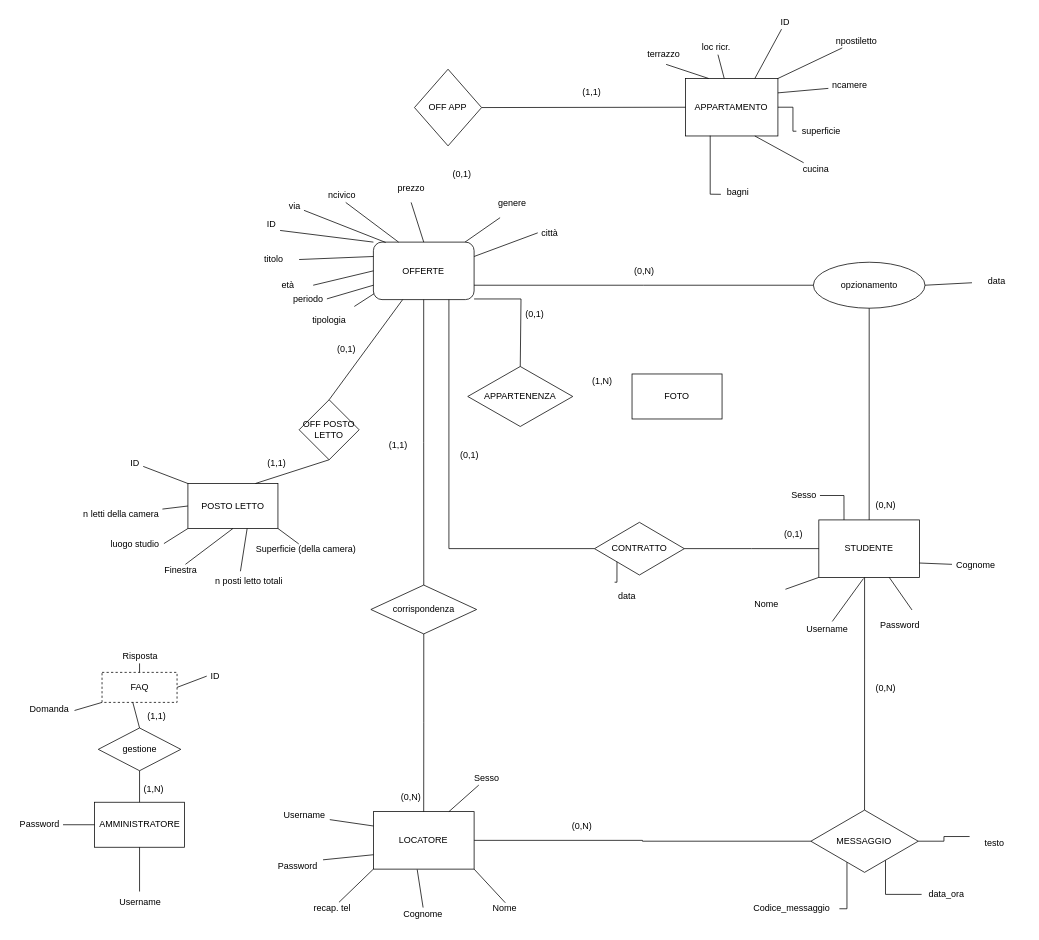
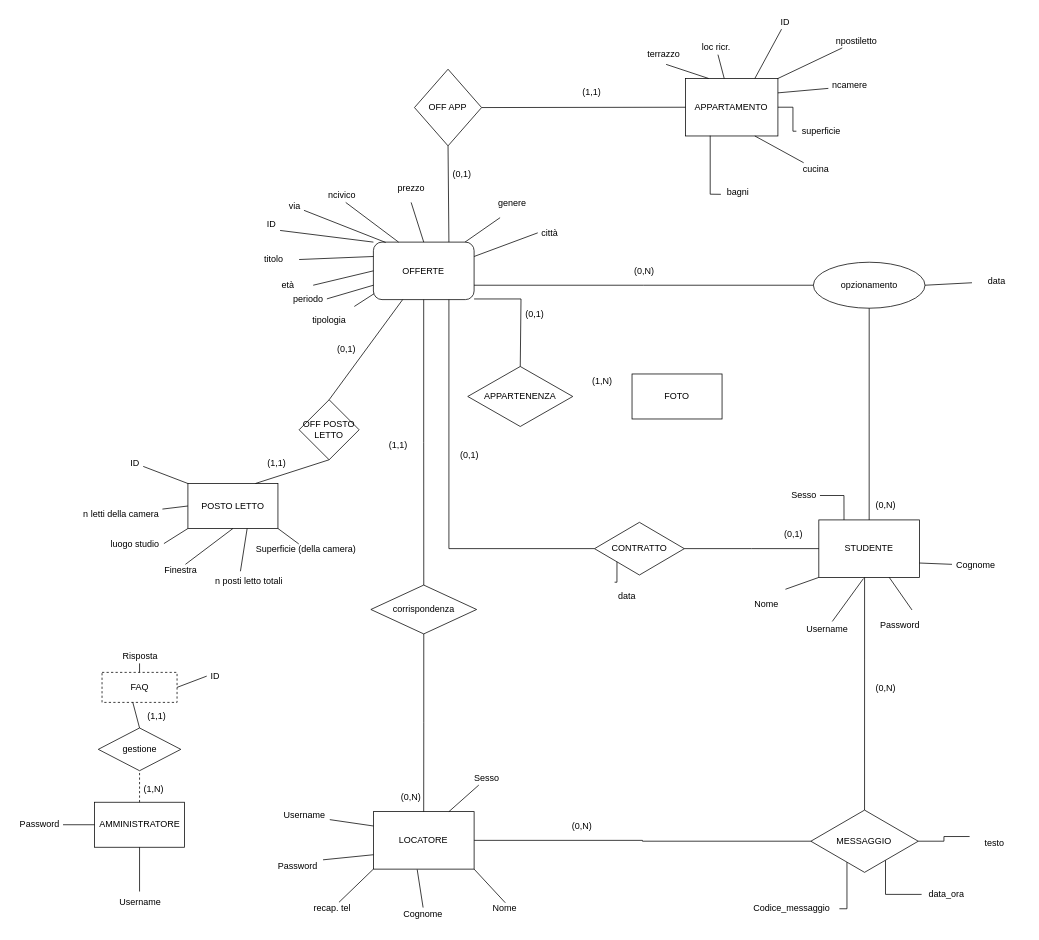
edge "OFF APP" -- "OFFERTE": added
edge "FAQ" -- "Domanda": removed
node "Domanda": removed
edge "gestione" -- "AMMINISTRATORE": style solid -> dashed
